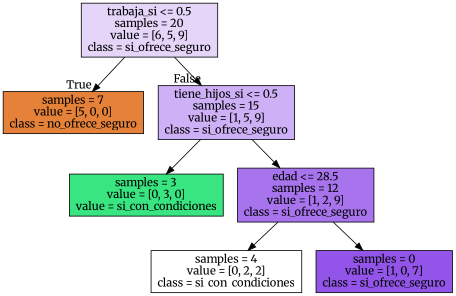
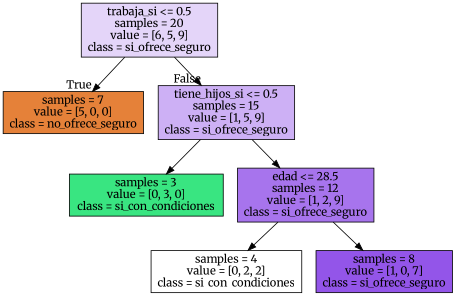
node "samples = 3 value = [0, 3, 0] value = si_con_condiciones": label "samples = 3 value = [0, 3, 0] value = si_con_condiciones" -> "samples = 3 value = [0, 3, 0] class = si_con_condiciones"
node "samples = 0 value = [1, 0, 7] class = si_ofrece_seguro": label "samples = 0 value = [1, 0, 7] class = si_ofrece_seguro" -> "samples = 8 value = [1, 0, 7] class = si_ofrece_seguro"
